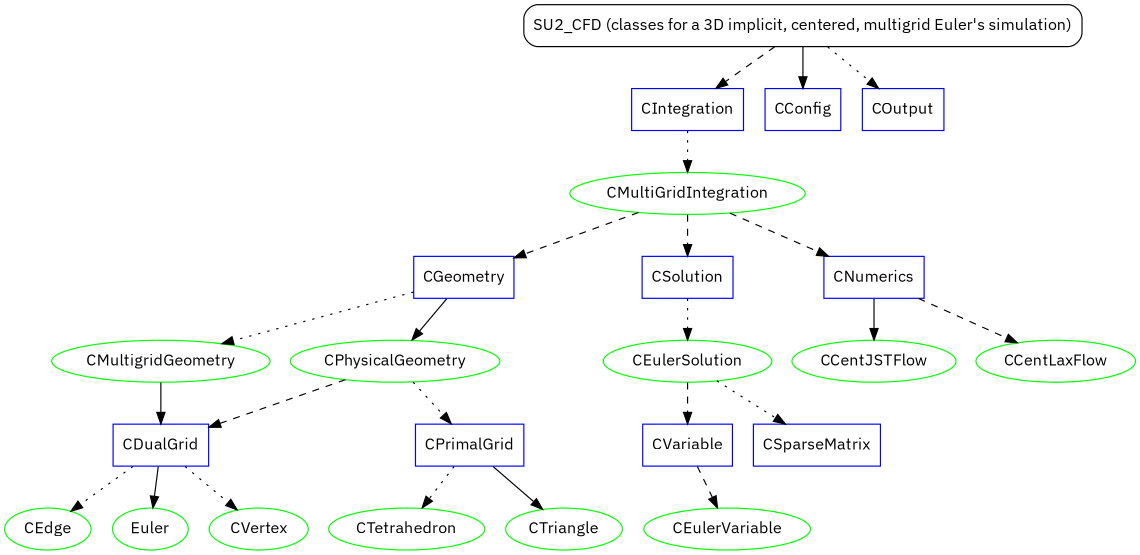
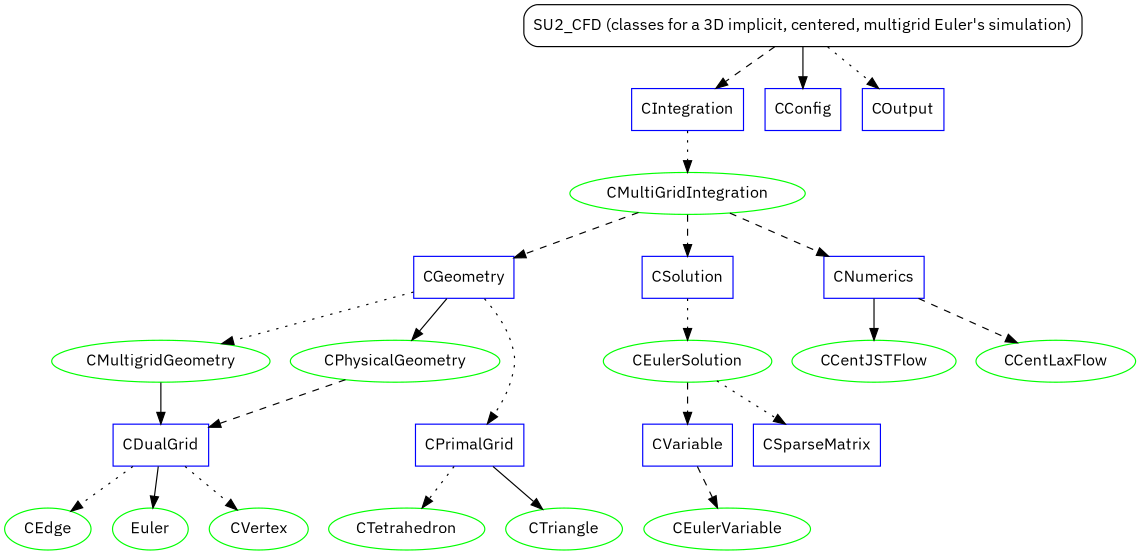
edge "CPhysicalGeometry" -> "CPrimalGrid": now "CGeometry" -> "CPrimalGrid"
